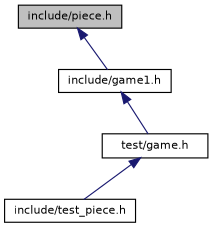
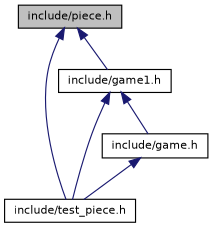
edge "include/test_piece.h" -> "include/piece.h": added
node "test/game.h": label "test/game.h" -> "include/game.h"
edge "include/test_piece.h" -> "include/game1.h": added
